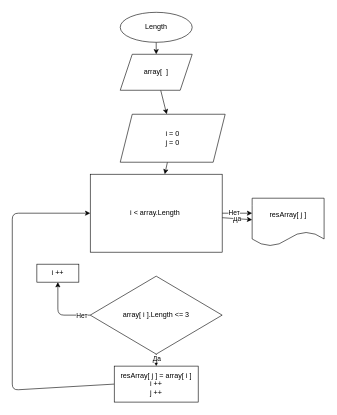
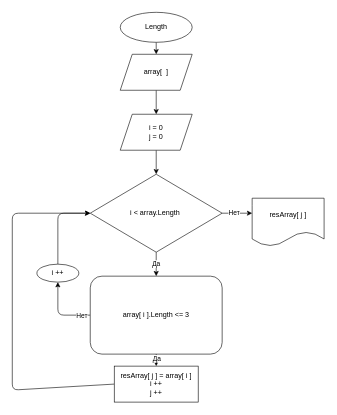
node "i = 0 j = 0": size 105x48 -> 72x36
node "i < array.Length": shape rectangle -> diamond
edge "i < array.Length" -> "resArray[ j ]": now "i < array.Length" -> "array[ i ].Length <= 3"
edge "i ++" -> "i < array.Length": added
node "i ++": shape rectangle -> ellipse
node "array[ i ].Length <= 3": shape diamond -> rounded rectangle
